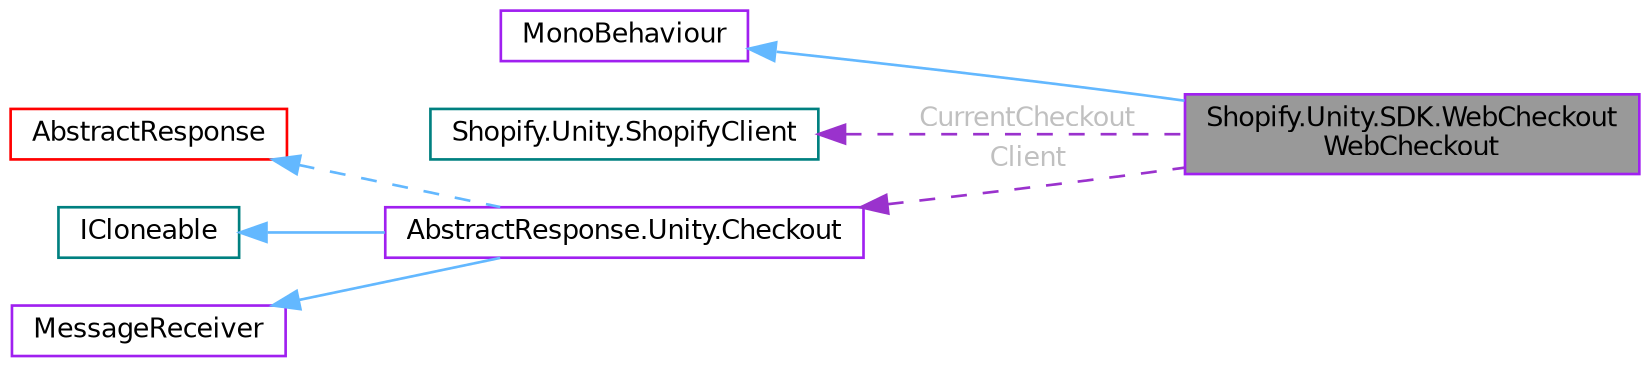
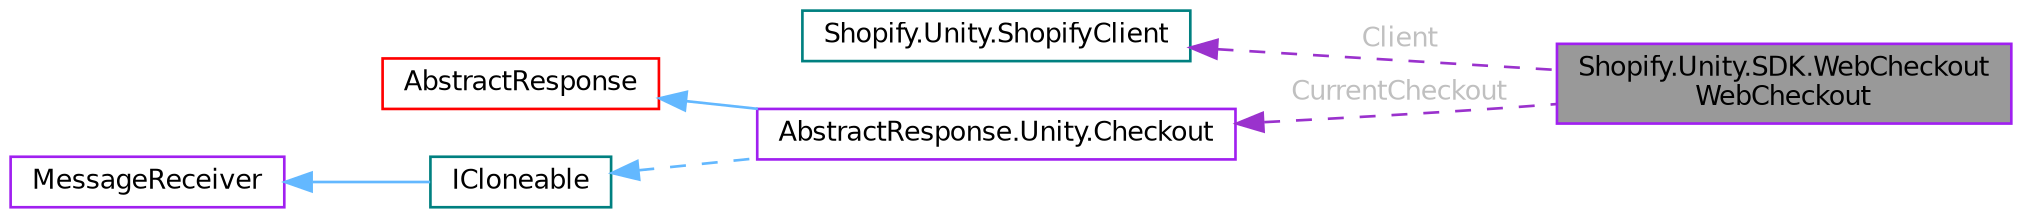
node "MonoBehaviour": removed
edge "Shopify.Unity.SDK.WebCheckout WebCheckout" -> "Shopify.Unity.ShopifyClient": label " CurrentCheckout" -> " Client"
edge "Shopify.Unity.SDK.WebCheckout WebCheckout" -> "AbstractResponse.Unity.Checkout": label " Client" -> " CurrentCheckout"
edge "AbstractResponse.Unity.Checkout" -> "AbstractResponse": style dashed -> solid
edge "AbstractResponse.Unity.Checkout" -> "ICloneable": style solid -> dashed
edge "AbstractResponse.Unity.Checkout" -> "MessageReceiver": now "ICloneable" -> "MessageReceiver"
